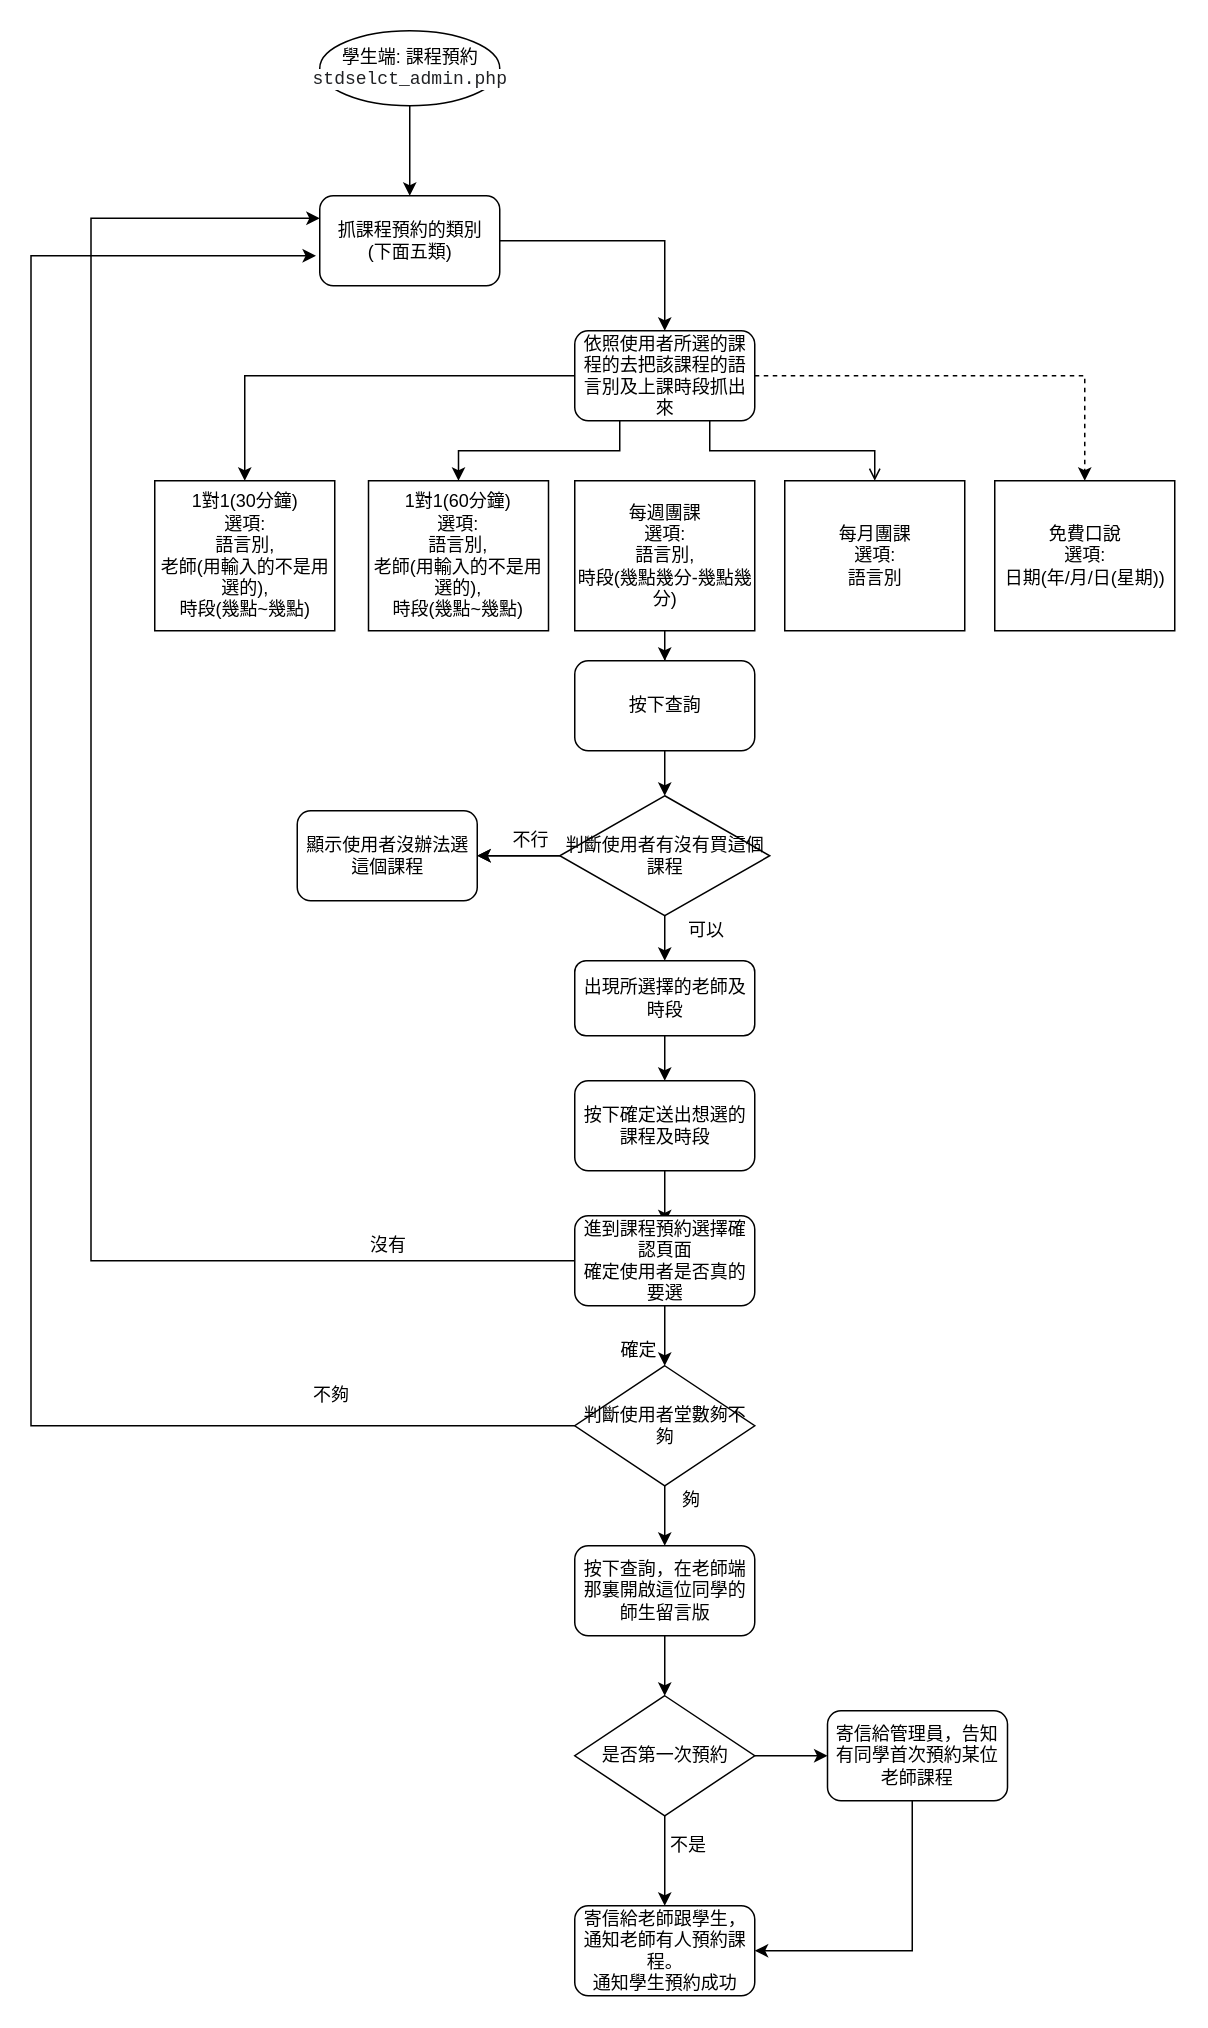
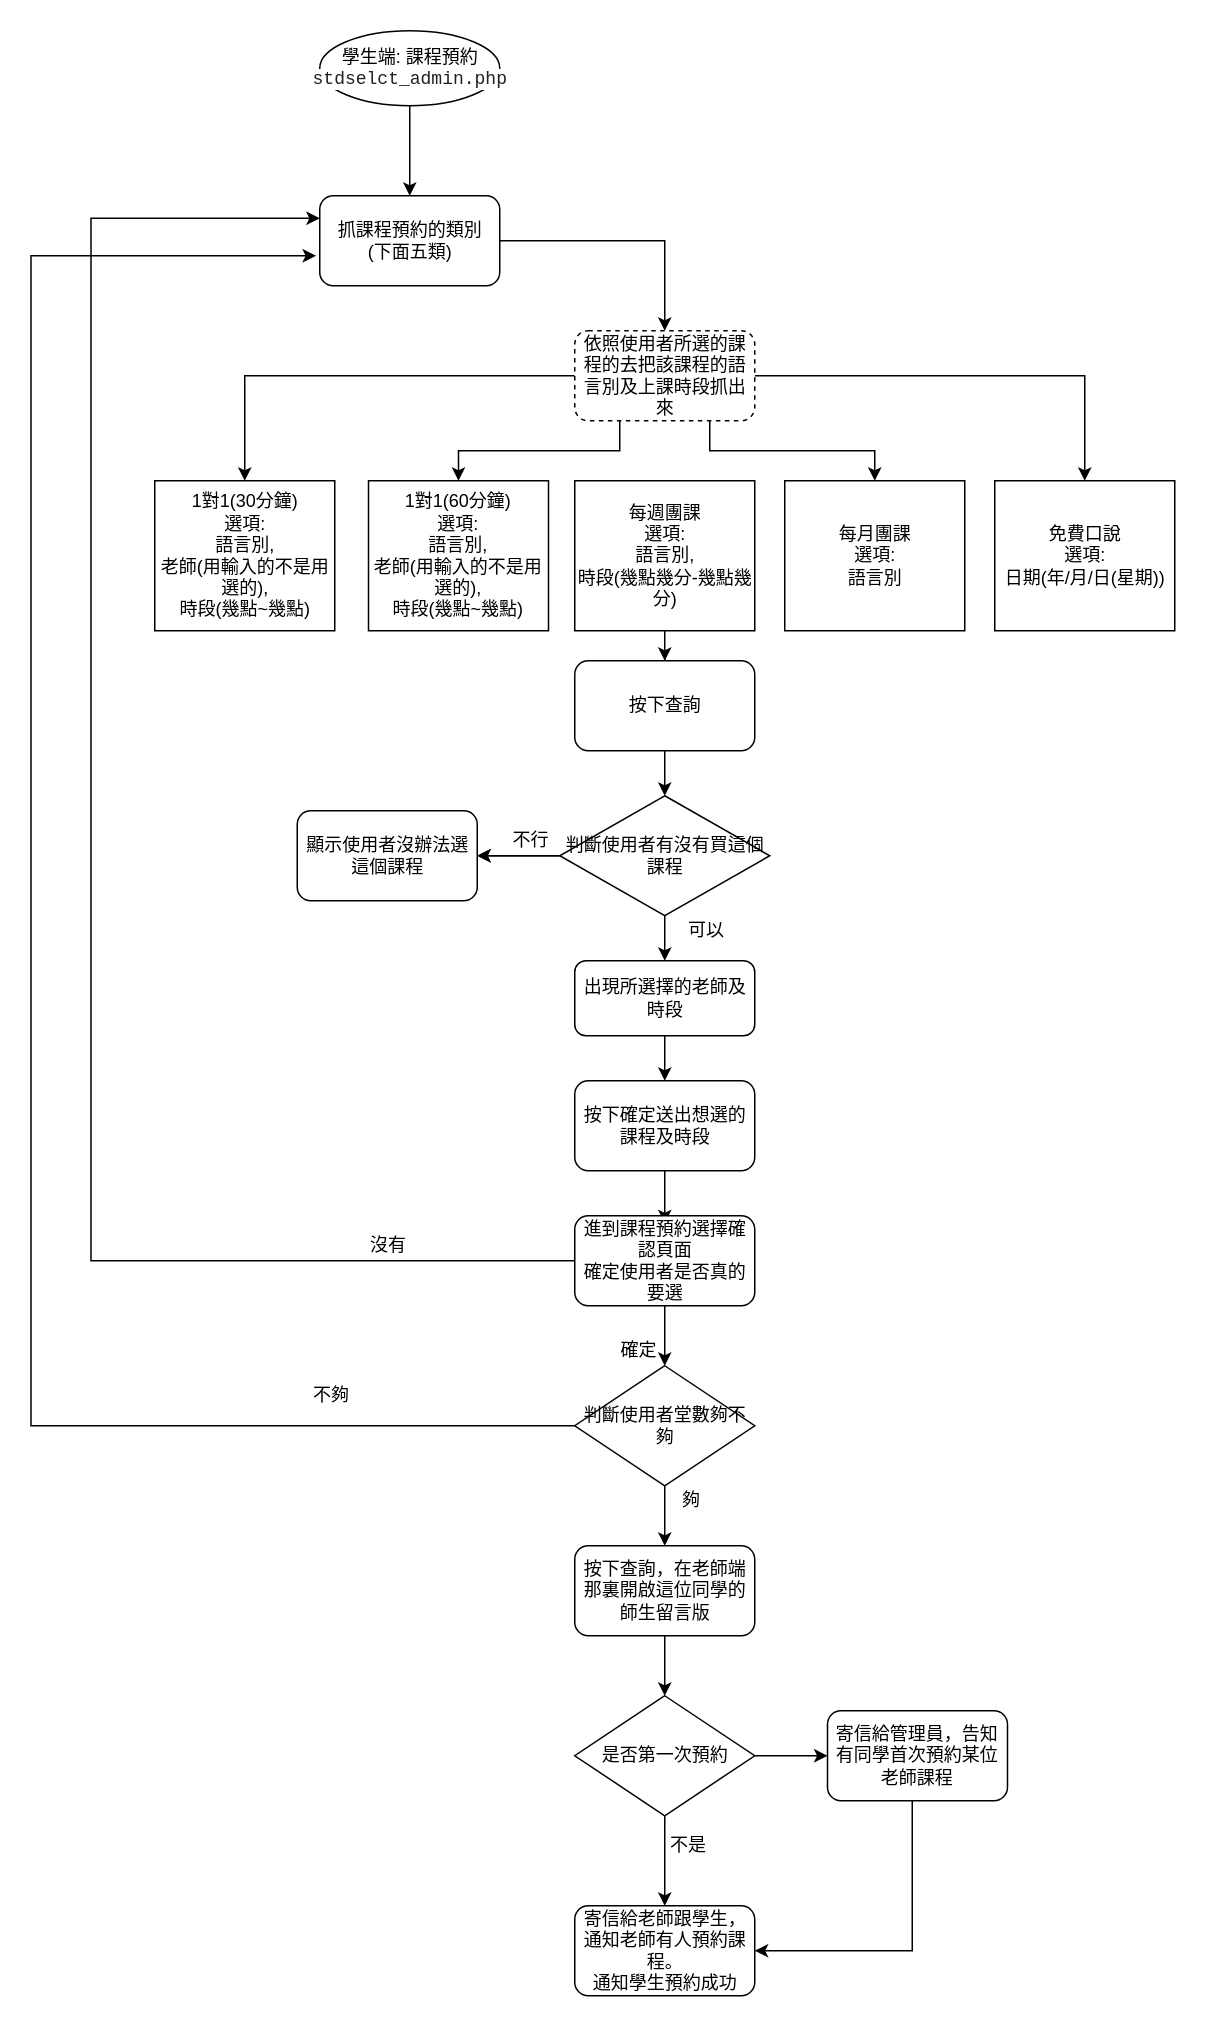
node "依照使用者所選的課程的去把該課程的語言別及上課時段抓出來": style solid -> dashed
edge "依照使用者所選的課程的去把該課程的語言別及上課時段抓出來" -> "免費口說 選項: 日期(年/月/日(星期))": style dashed -> solid
edge "依照使用者所選的課程的去把該課程的語言別及上課時段抓出來" -> "每月團課 選項: 語言別": arrowhead open -> classic
